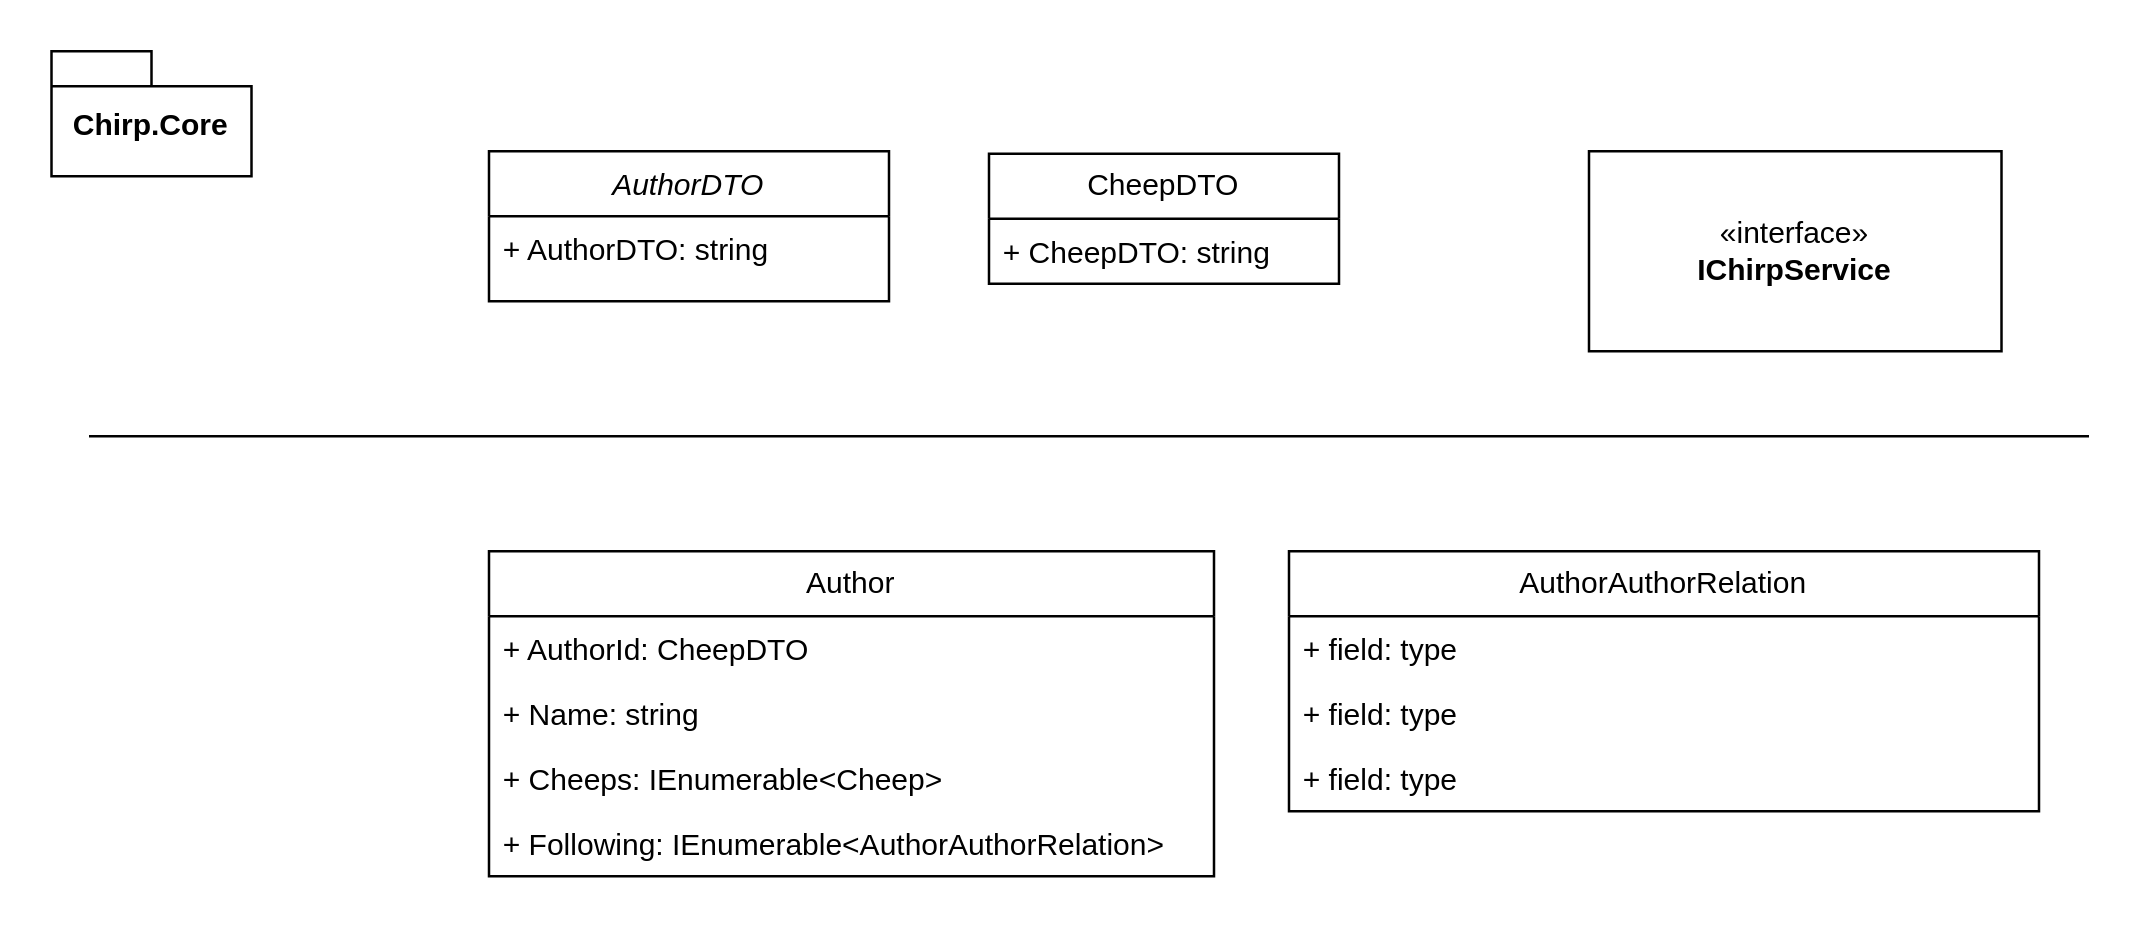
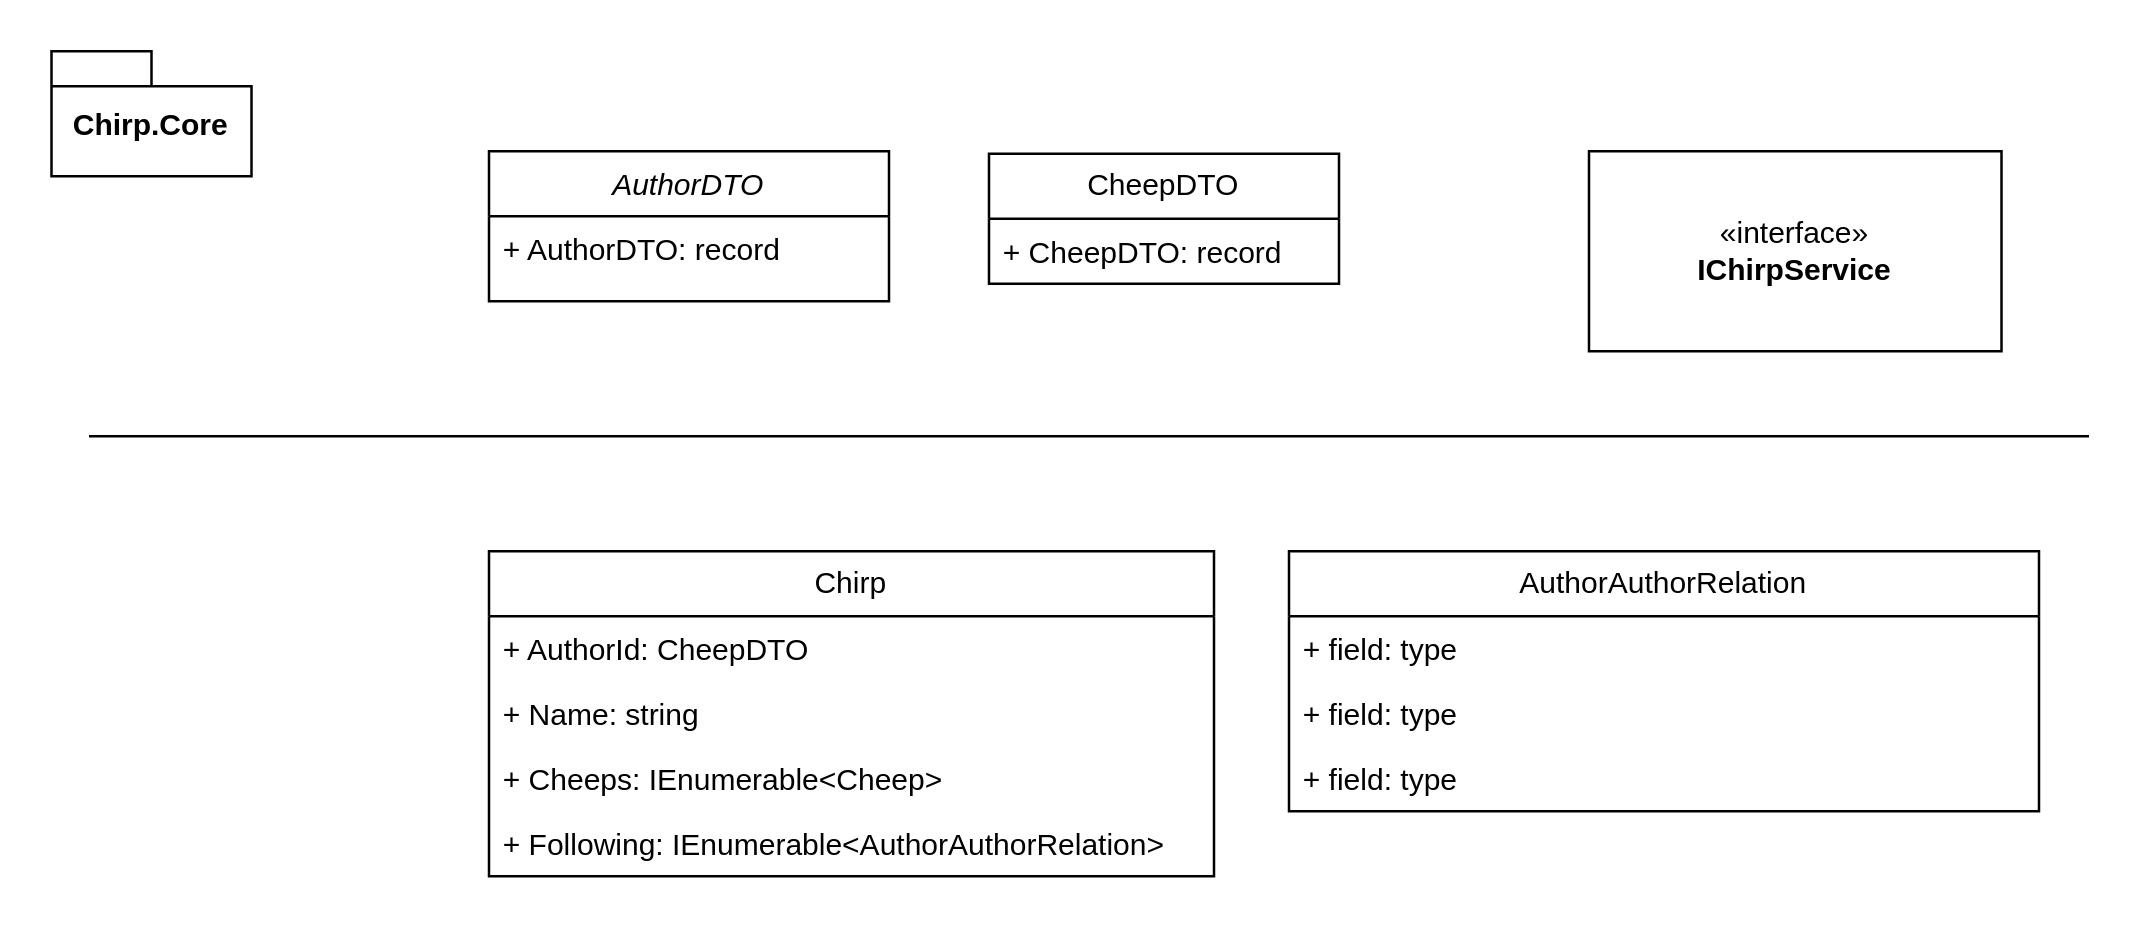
node "+ AuthorDTO: string": label "+ AuthorDTO: string" -> "+ AuthorDTO: record"
node "+ CheepDTO: string": label "+ CheepDTO: string" -> "+ CheepDTO: record"
node "Author": label "Author" -> "Chirp"
